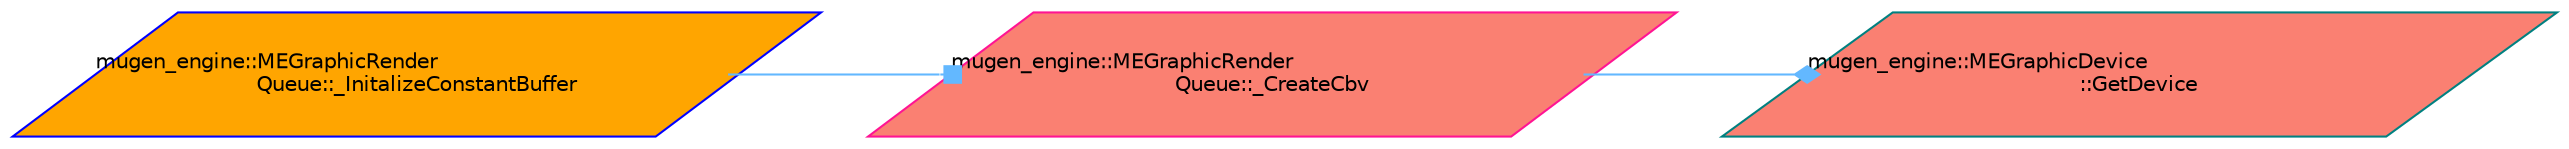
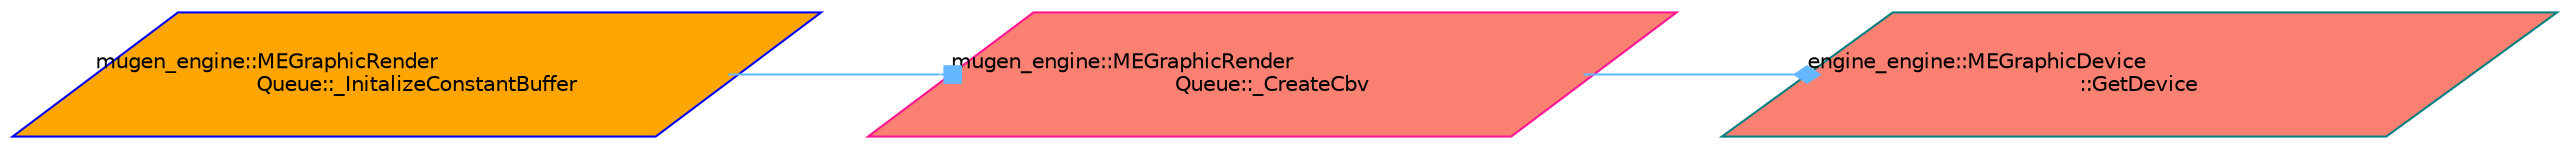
node "mugen_engine::MEGraphicDevice ::GetDevice": label "mugen_engine::MEGraphicDevice ::GetDevice" -> "engine_engine::MEGraphicDevice ::GetDevice"
